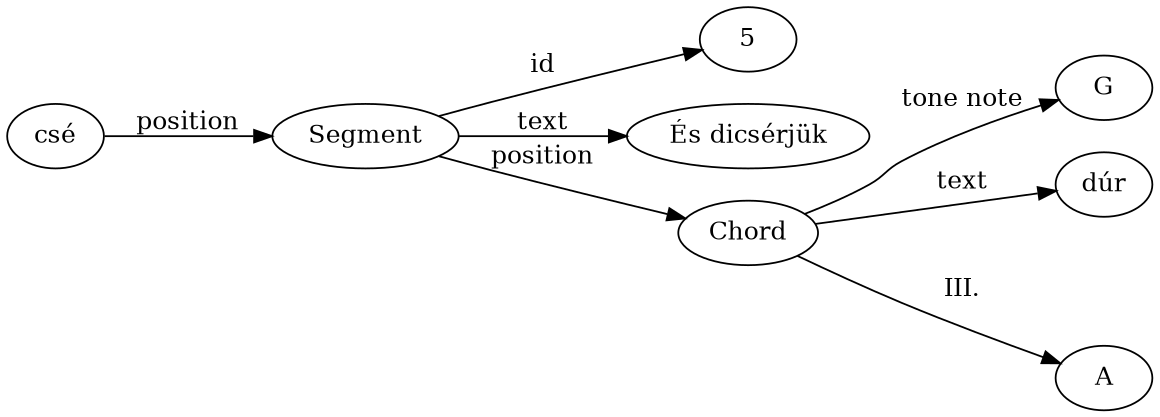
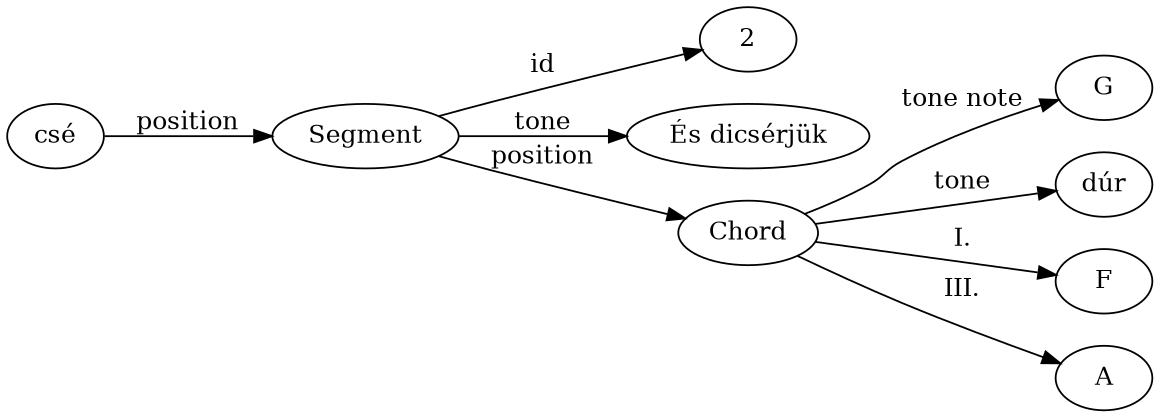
node "5": label "5" -> "2"
edge "Segment" -> "És dicsérjük": label "text" -> "tone"
edge "Chord" -> "dúr": label "text" -> "tone"
node "F": added
